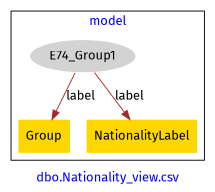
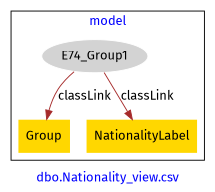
edge "E74_Group1" -> "Group": label "label" -> "classLink"
edge "E74_Group1" -> "NationalityLabel": label "label" -> "classLink"
